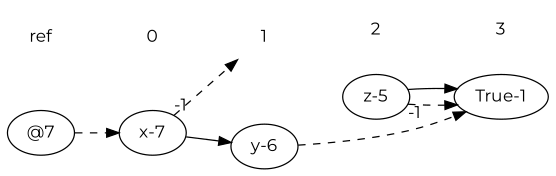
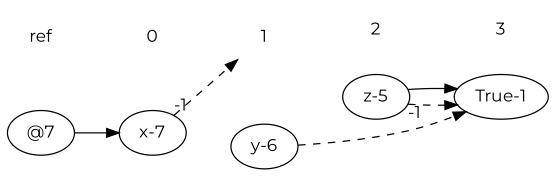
edge "@7" -> "x-7": style dashed -> solid
edge "x-7" -> "y-6": removed
